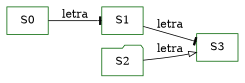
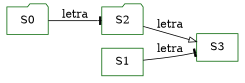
node "S0": shape box -> folder
edge "S0" -> "S1": now "S0" -> "S2"
